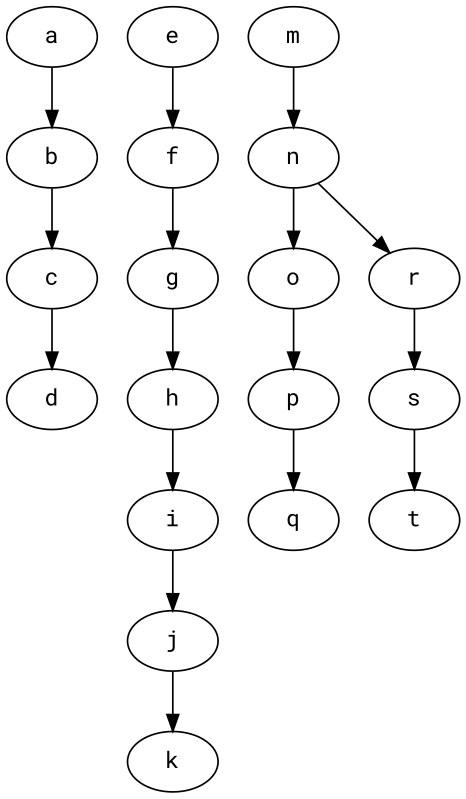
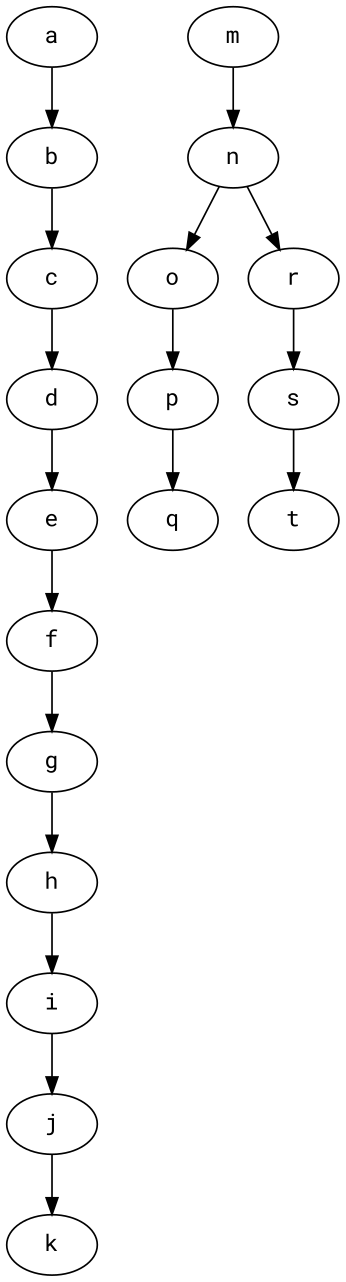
edge "d" -> "e": added
